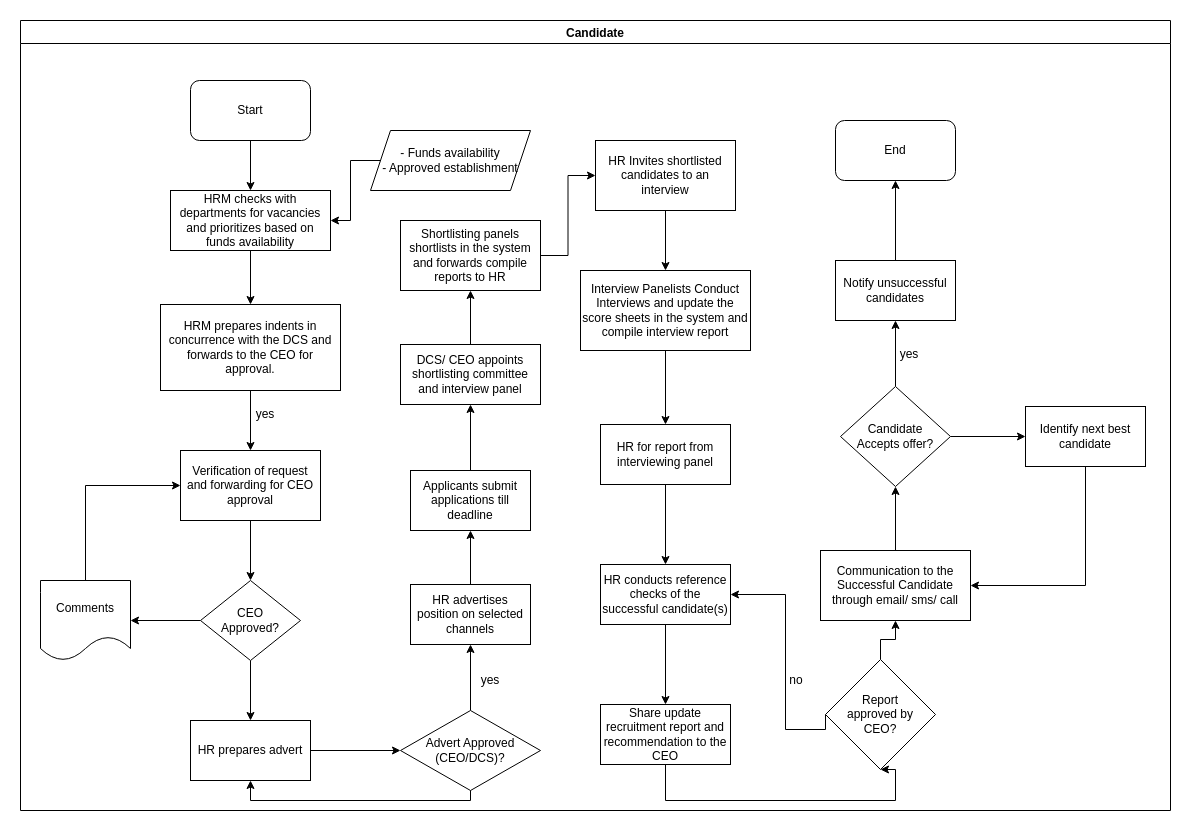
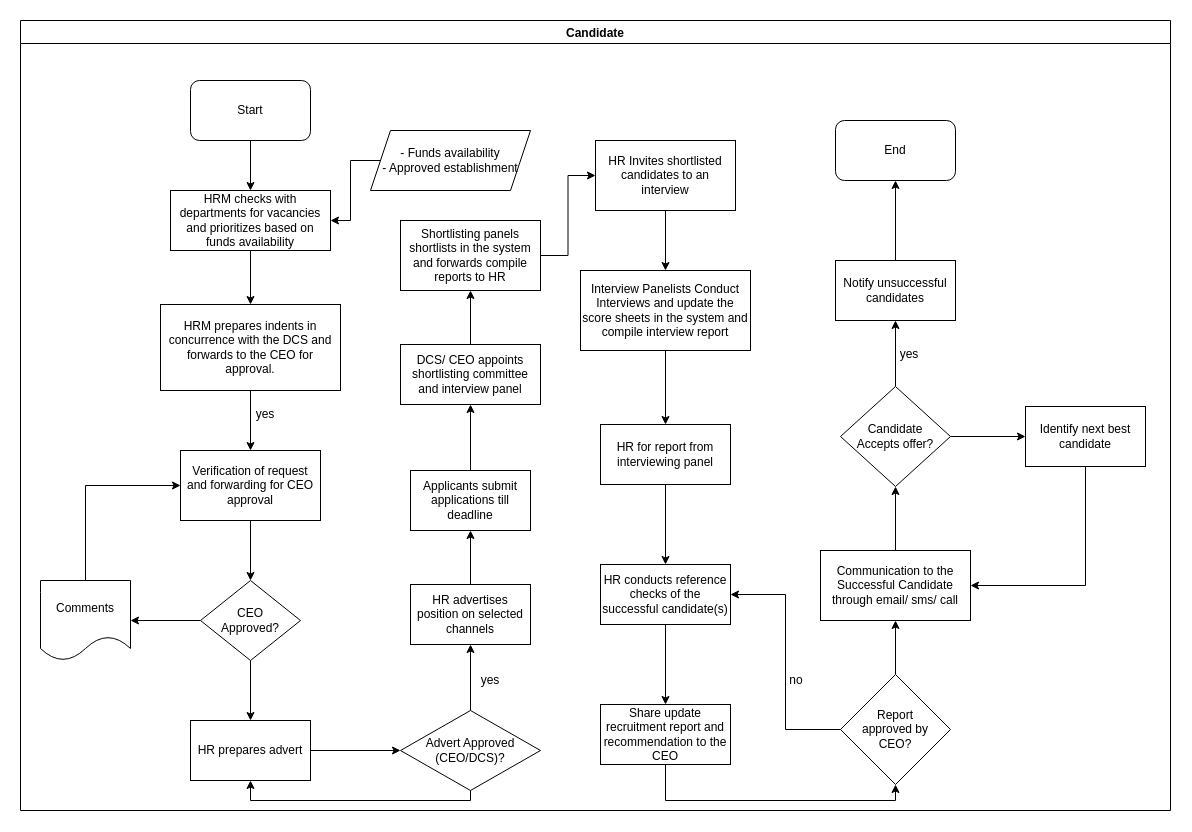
node "Report approved by CEO?": moved (881, 715) -> (896, 730)
